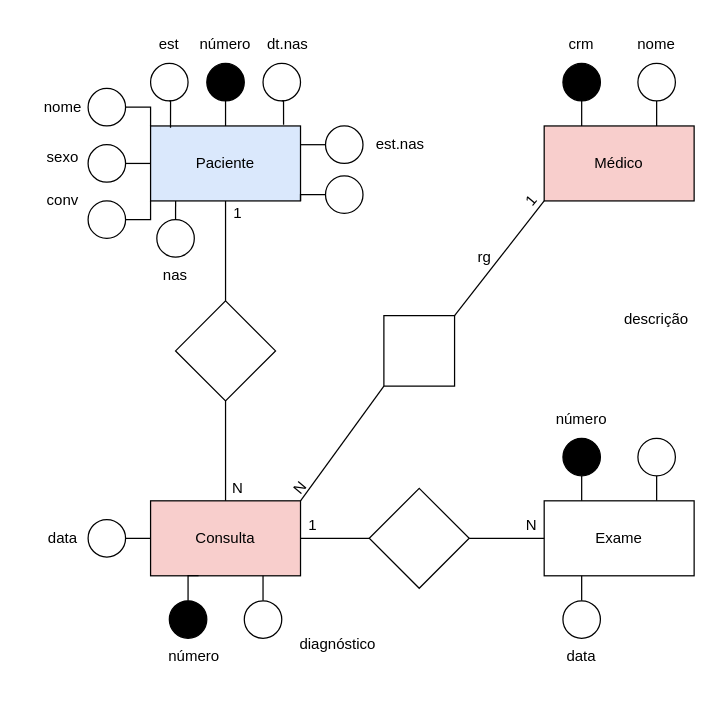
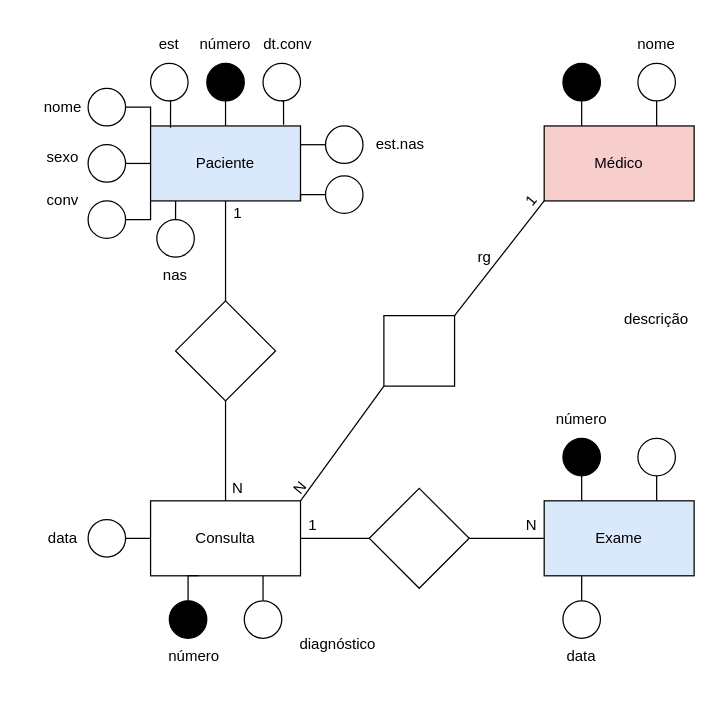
node "dt.nas": label "dt.nas" -> "dt.conv"
node "crm": removed
node "Consulta": fillcolor #f8cecc -> #ffffff
node "Exame": fillcolor #ffffff -> #dae8fc
